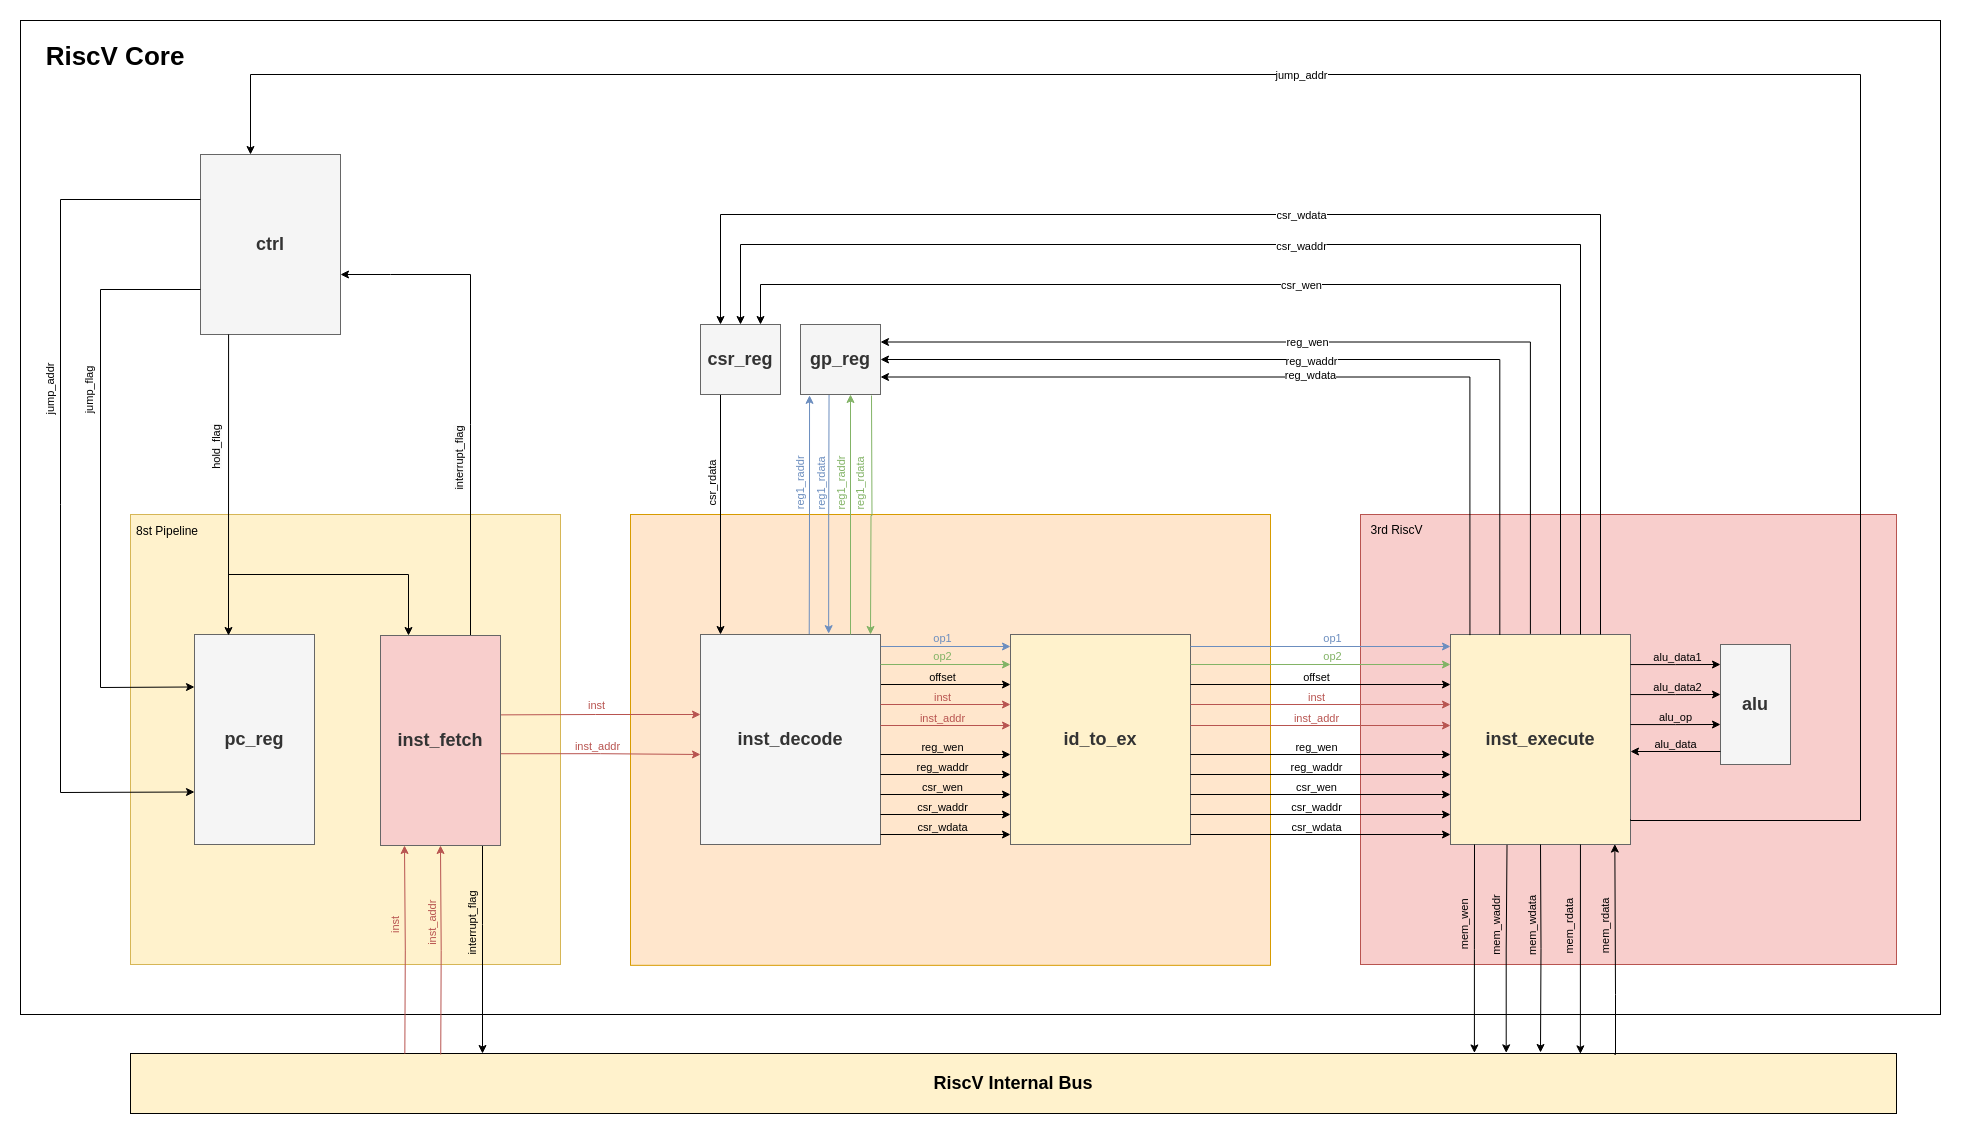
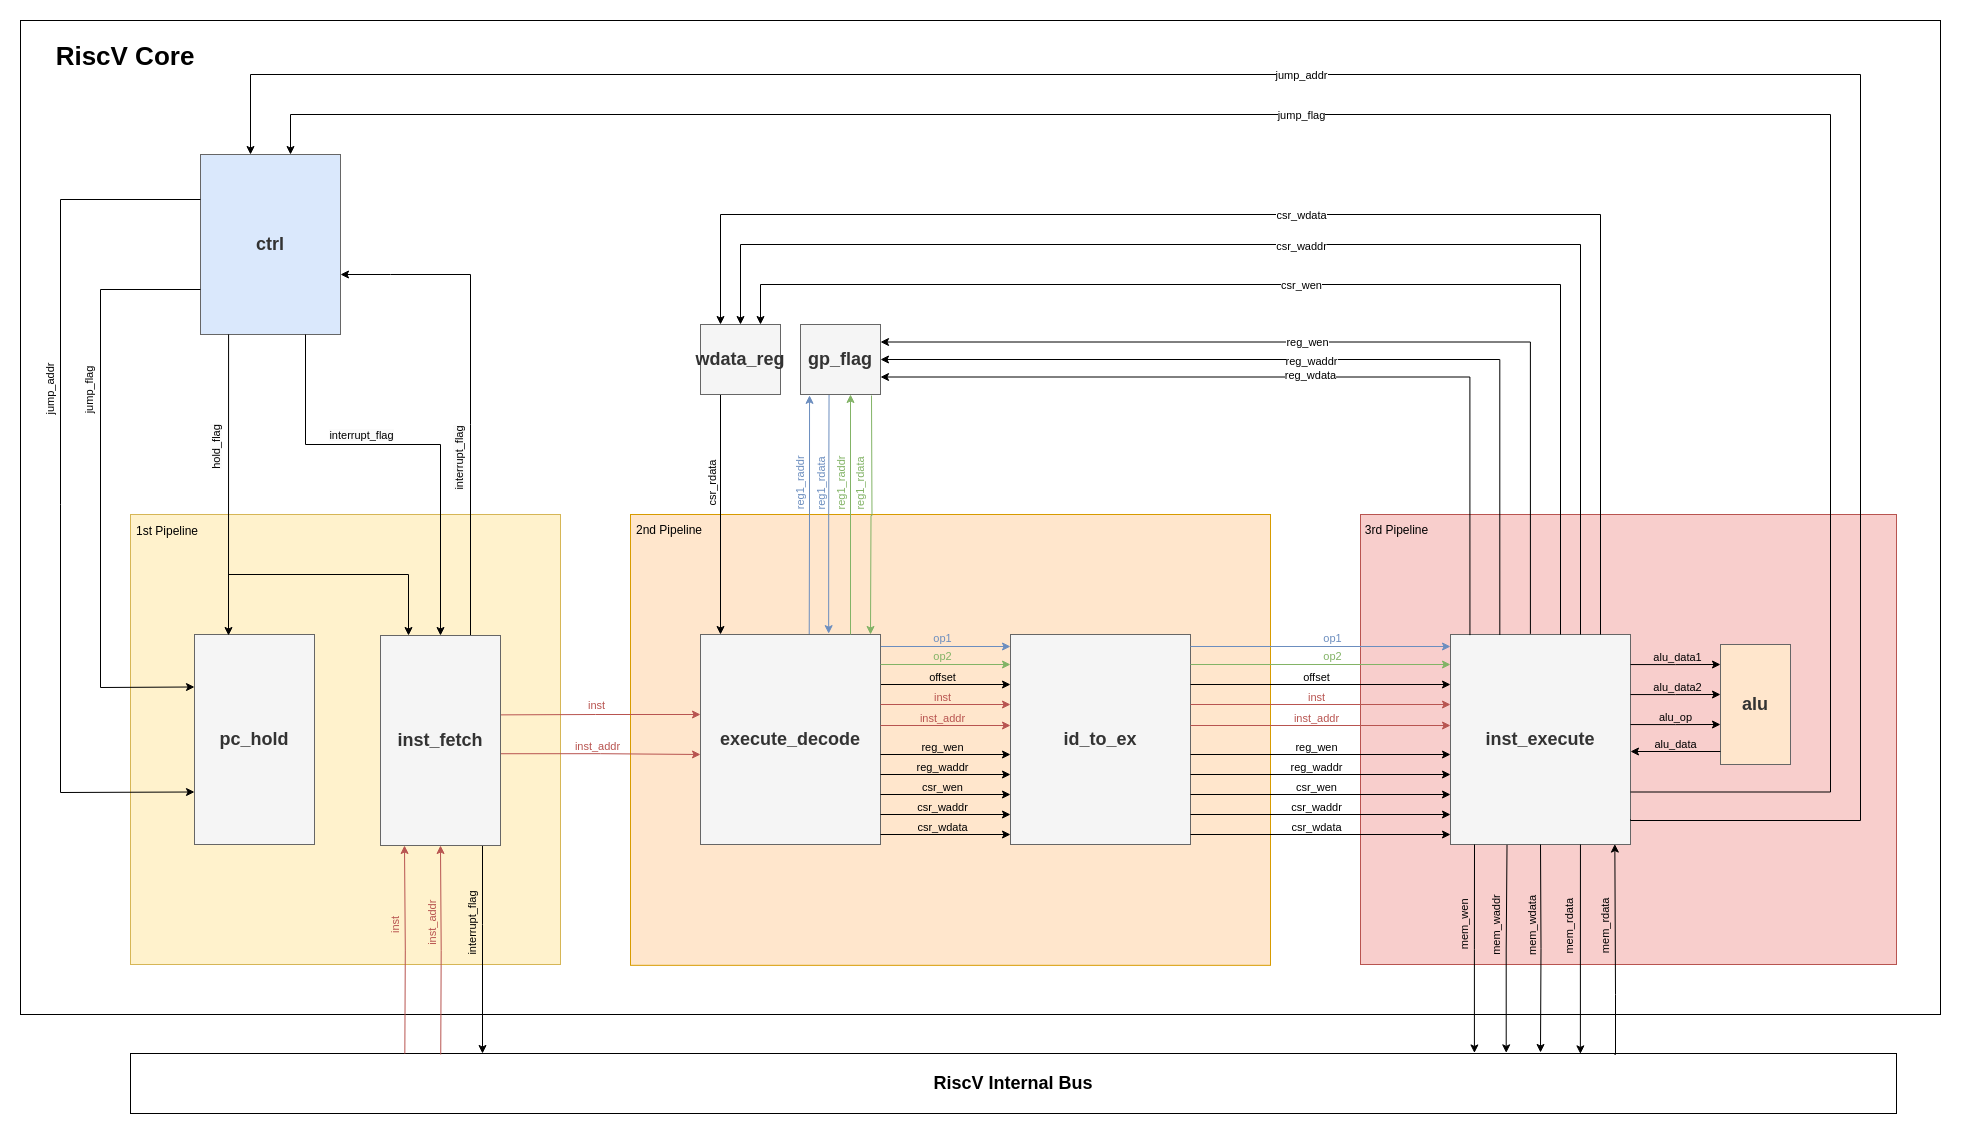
node "RiscV Core": moved (116, 57) -> (126, 57)
edge "inst_execute" -> "ctrl": added, label "jump_flag"
node "ctrl": fillcolor #f5f5f5 -> #dae8fc
node "csr_reg": label "csr_reg" -> "wdata_reg"
node "gp_reg": label "gp_reg" -> "gp_flag"
edge "ctrl" -> "inst_fetch": added, label "interrupt_flag"
node "2nd Pipeline": added
node "3rd RiscV": label "3rd RiscV" -> "3rd Pipeline"
node "8st Pipeline": label "8st Pipeline" -> "1st Pipeline"
node "alu": fillcolor #f5f5f5 -> #ffe6cc
node "pc_reg": label "pc_reg" -> "pc_hold"
node "inst_decode": label "inst_decode" -> "execute_decode"
node "id_to_ex": fillcolor #fff2cc -> #f5f5f5
node "inst_execute": fillcolor #fff2cc -> #f5f5f5
node "inst_fetch": fillcolor #f8cecc -> #f5f5f5
node "RiscV Internal Bus": fillcolor #fff2cc -> #ffffff
